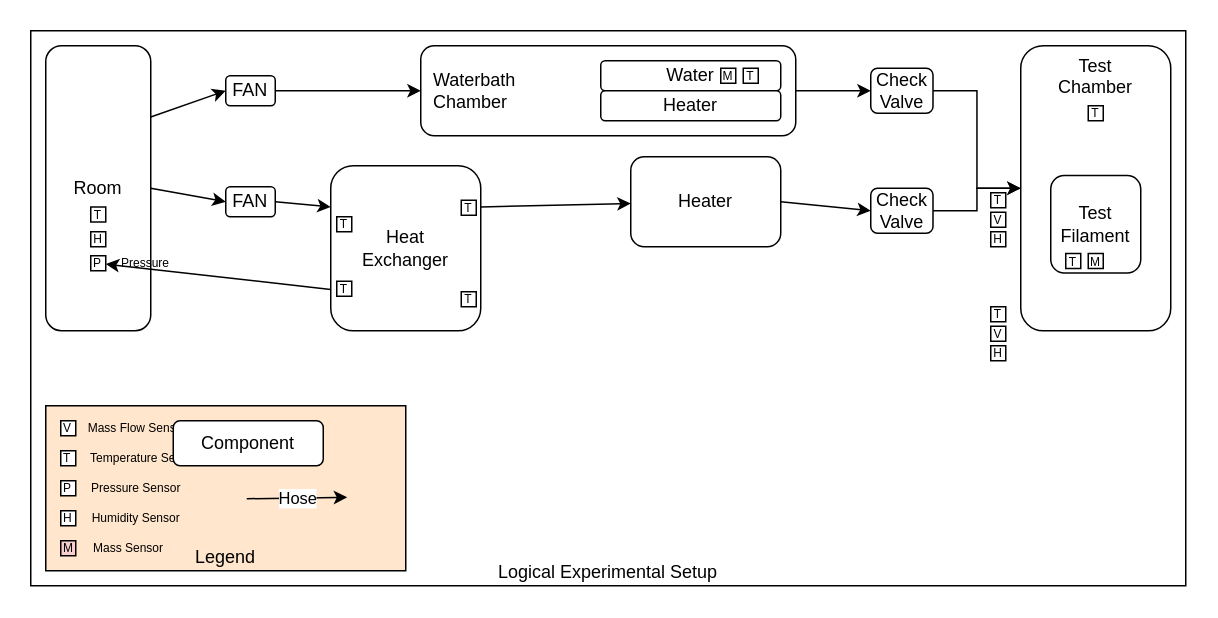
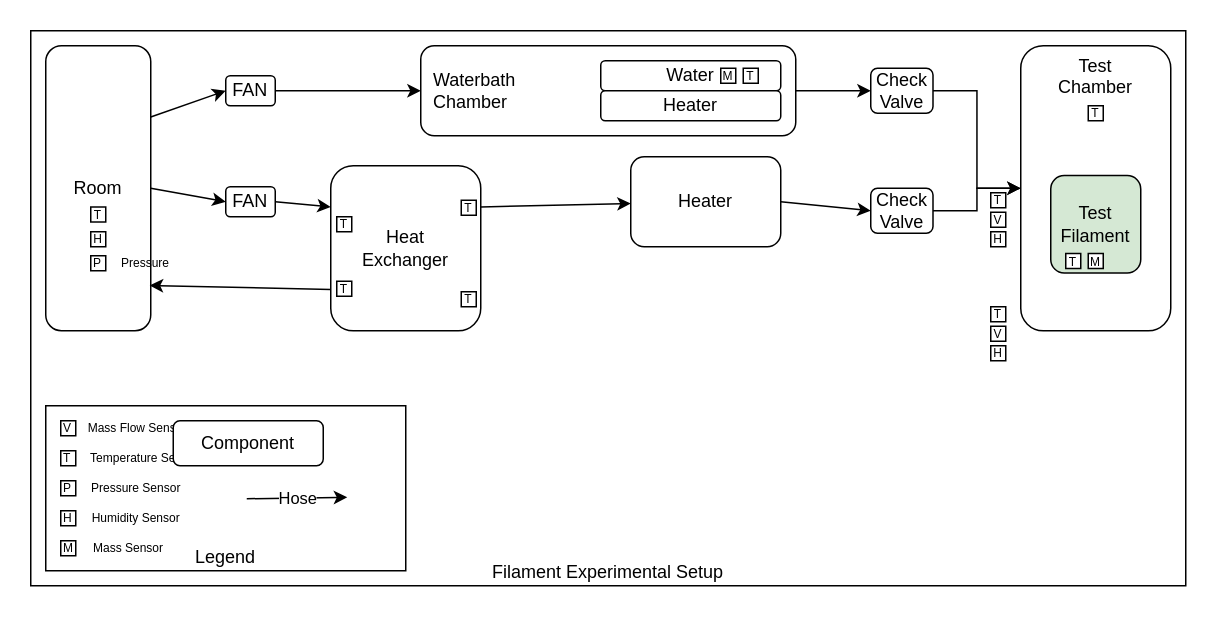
node "Test Filament": fillcolor #ffffff -> #d5e8d4
edge "Heat Exchanger" -> "P Pressure": now "Heat Exchanger" -> "Room"
node "Legend": fillcolor #ffe6cc -> #ffffff
node "M Mass Sensor": fillcolor #f8cecc -> #ffffff
node "Logical Experimental Setup": label "Logical Experimental Setup" -> "Filament Experimental Setup"
